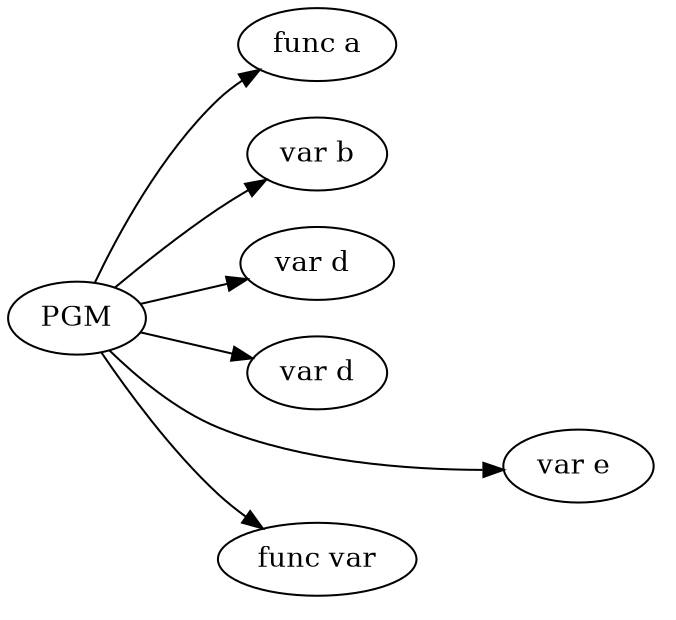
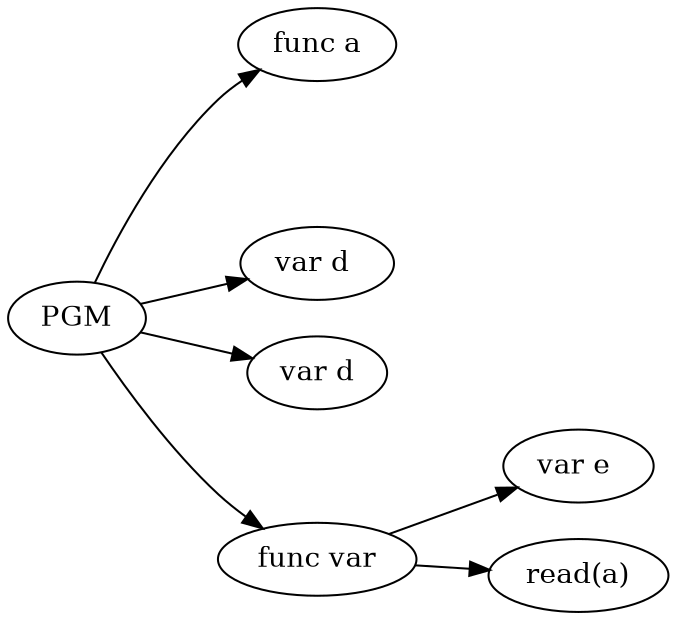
node "var b": removed
edge "PGM" -> "var e": now "func var" -> "var e"
node "read(a)": added
